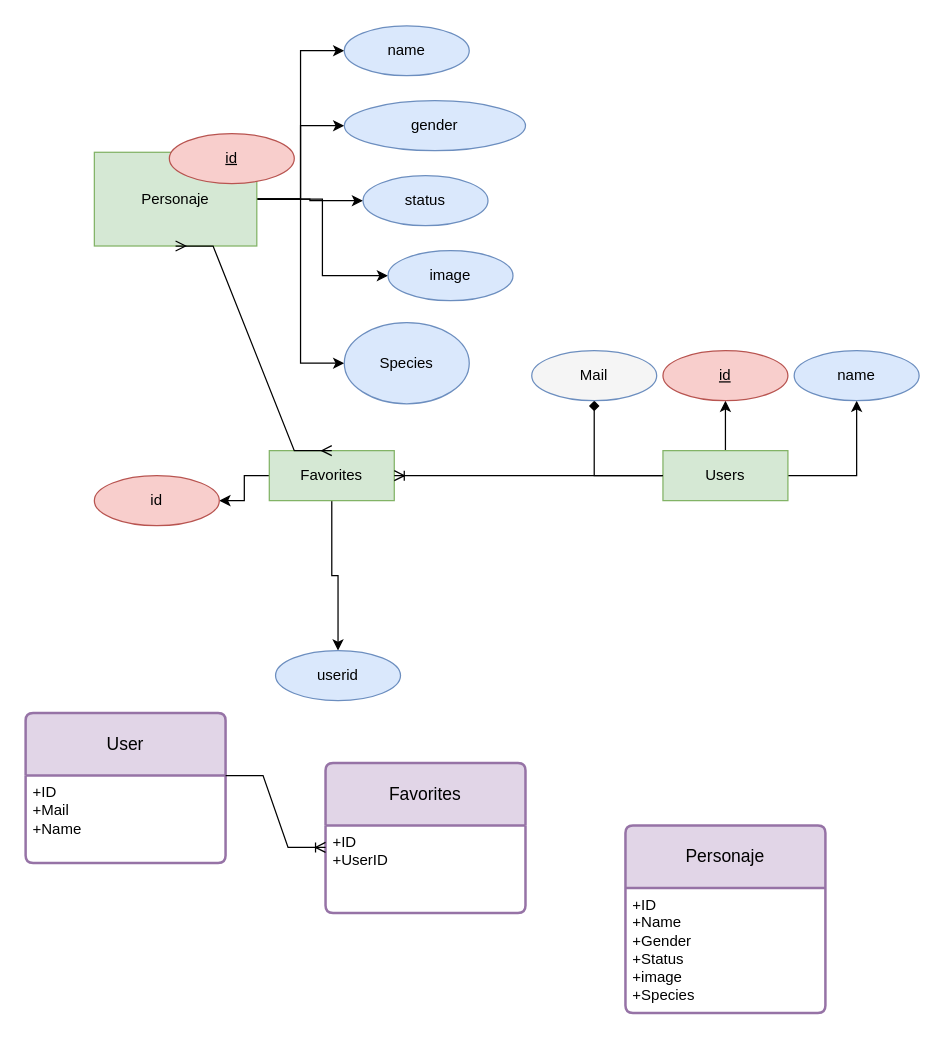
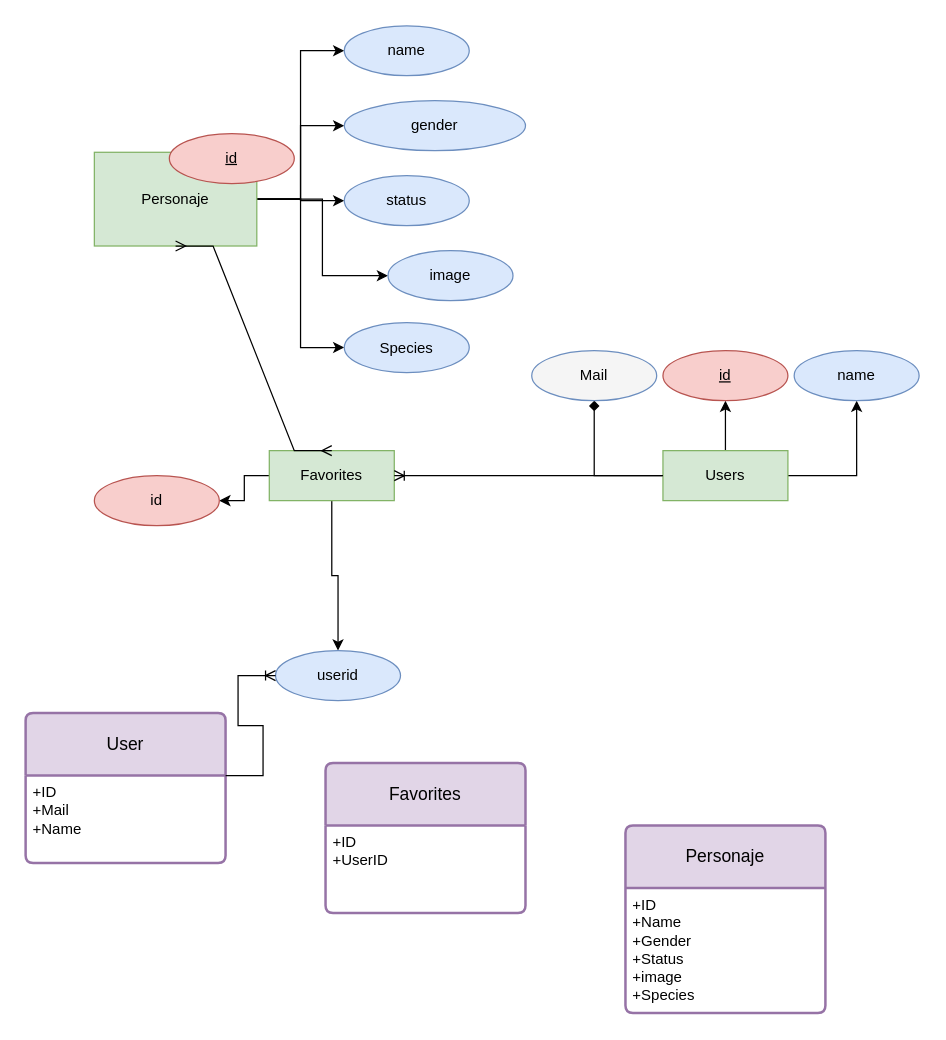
node "status": moved (426, 201) -> (407, 201)
node "Species": size 125x81 -> 125x50
edge "+ID +Mail +Name" -> "+ID +UserID": now "+ID +Mail +Name" -> "userid"
